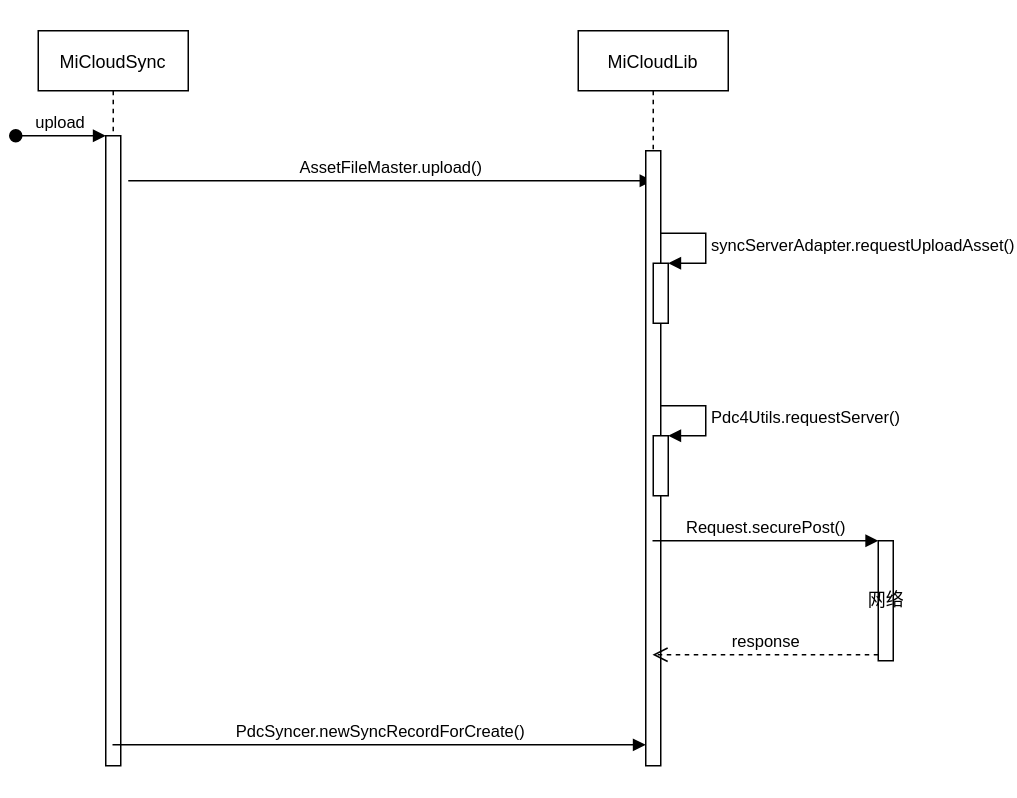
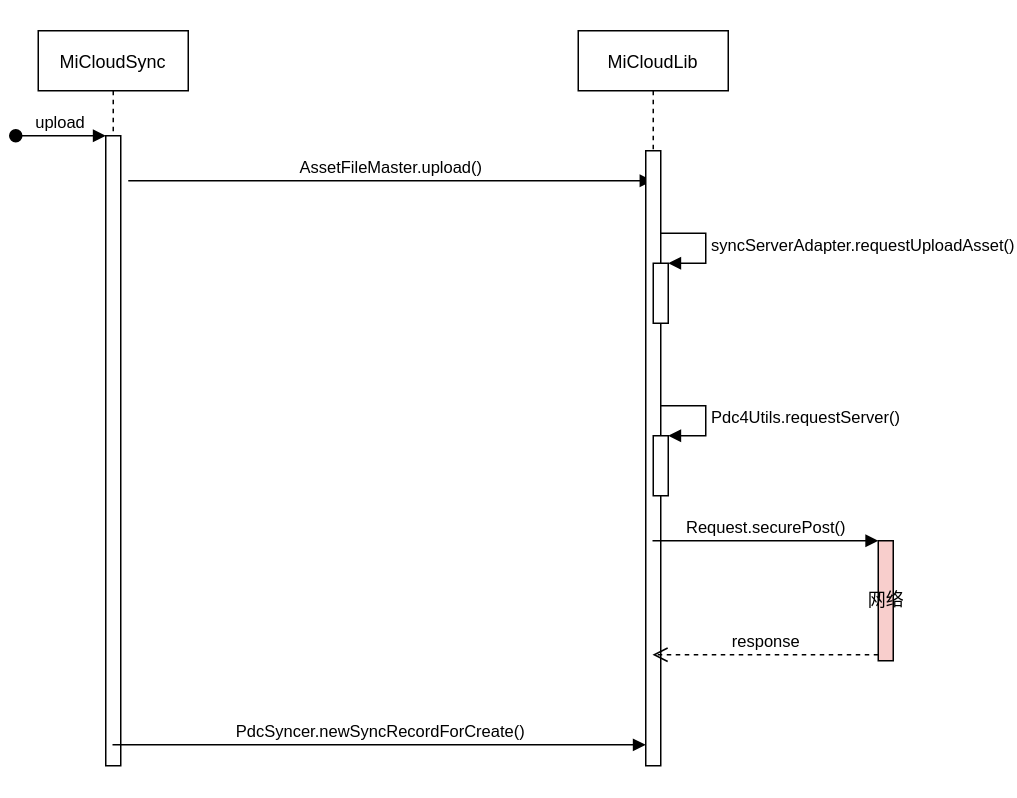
node "网络": fillcolor #ffffff -> #f8cecc
